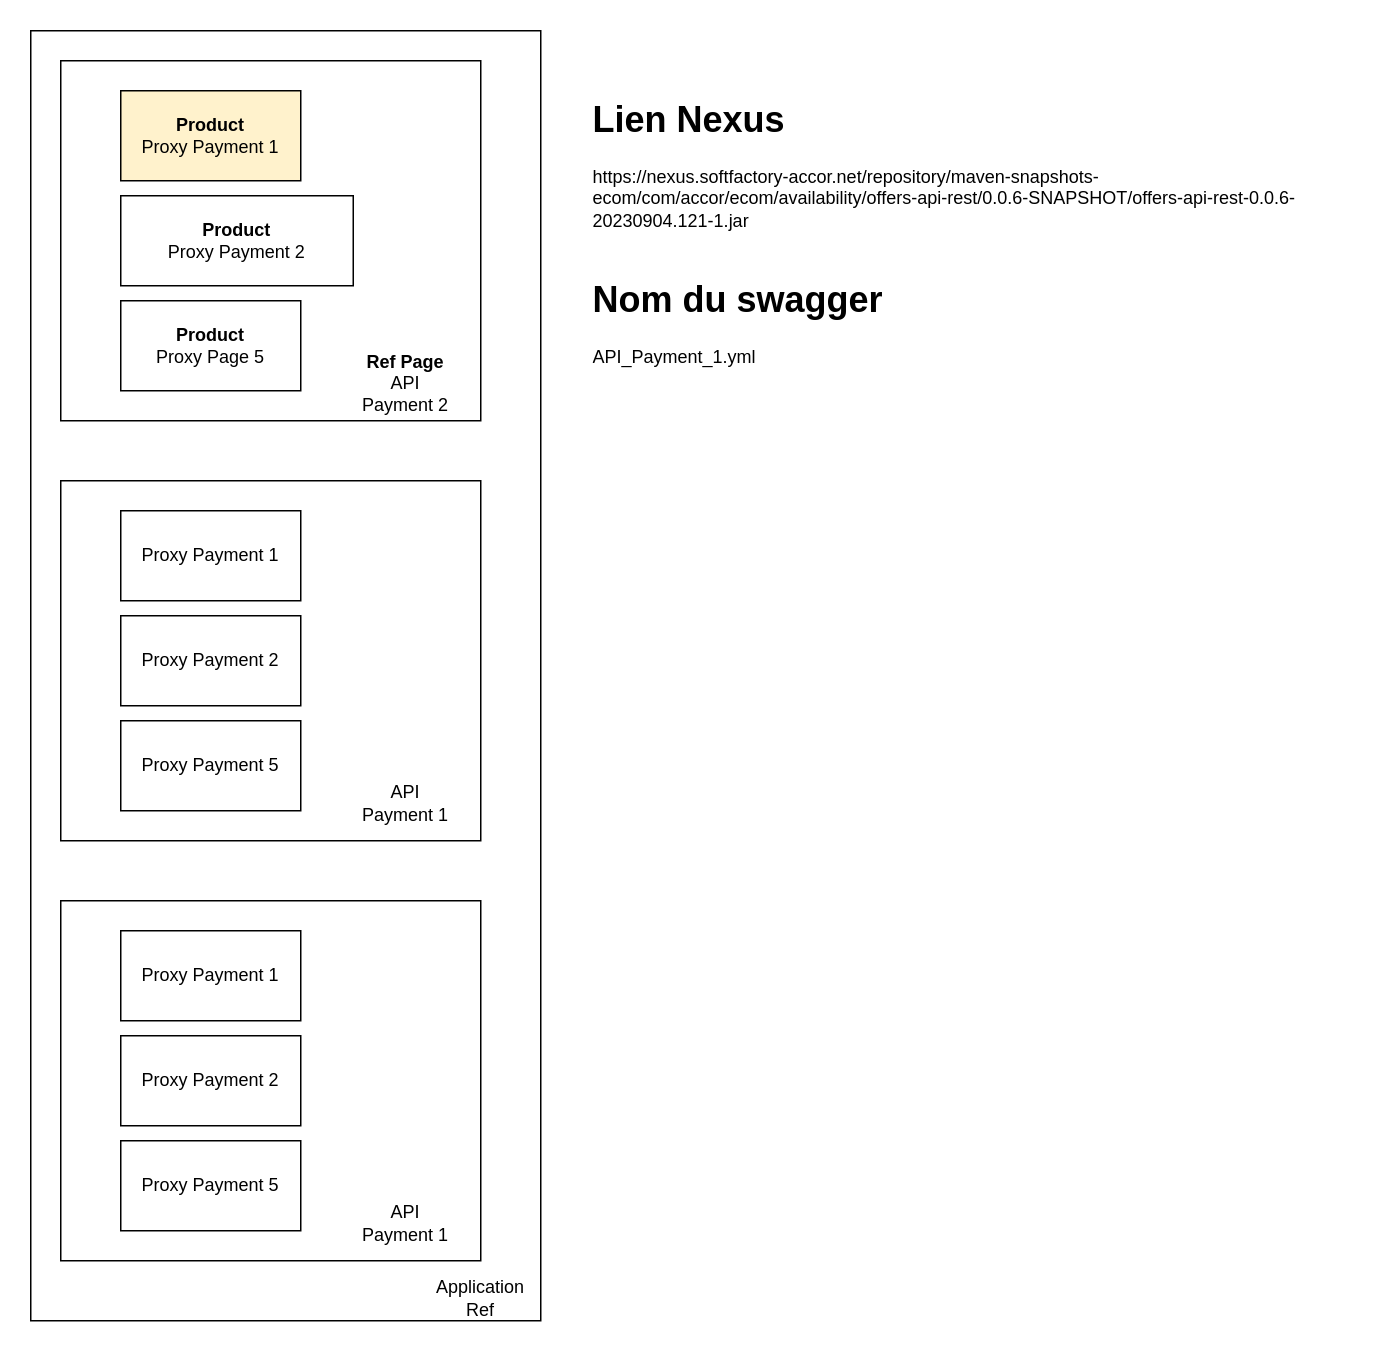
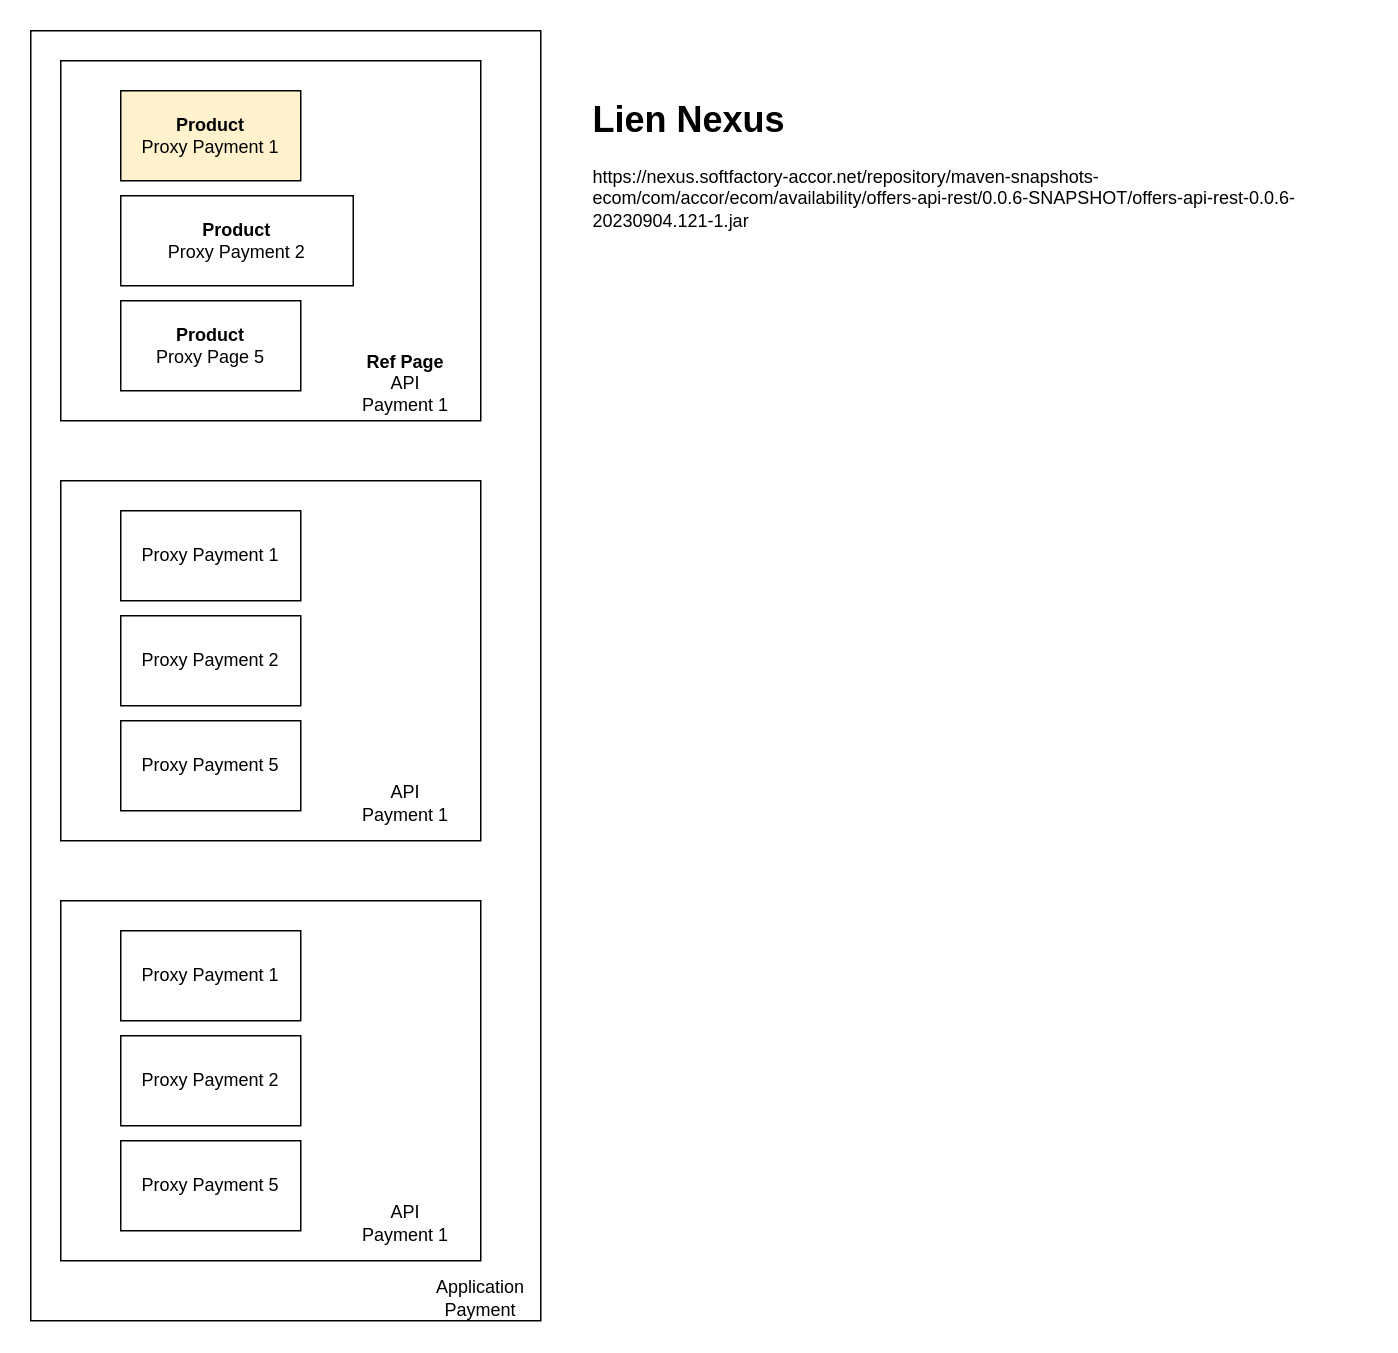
node "Nom du swaggerAPI_Payment_1.yml": removed
node "Ref Page API Payment 2": label "Ref Page API Payment 2" -> "Ref Page API Payment 1"
node "Application Ref": label "Application Ref" -> "Application Payment"
